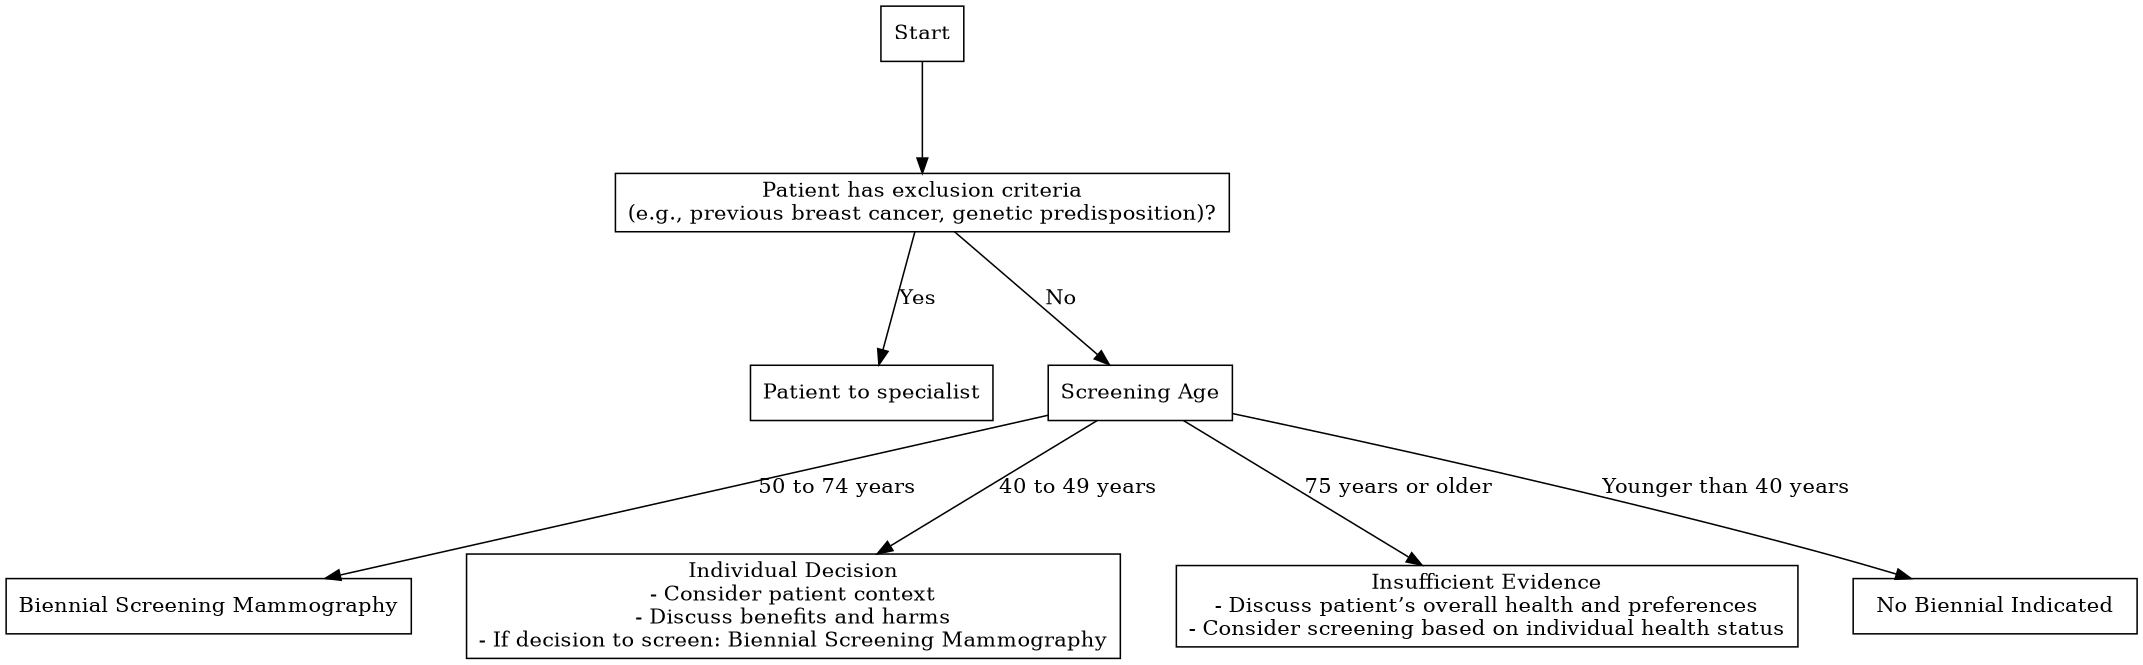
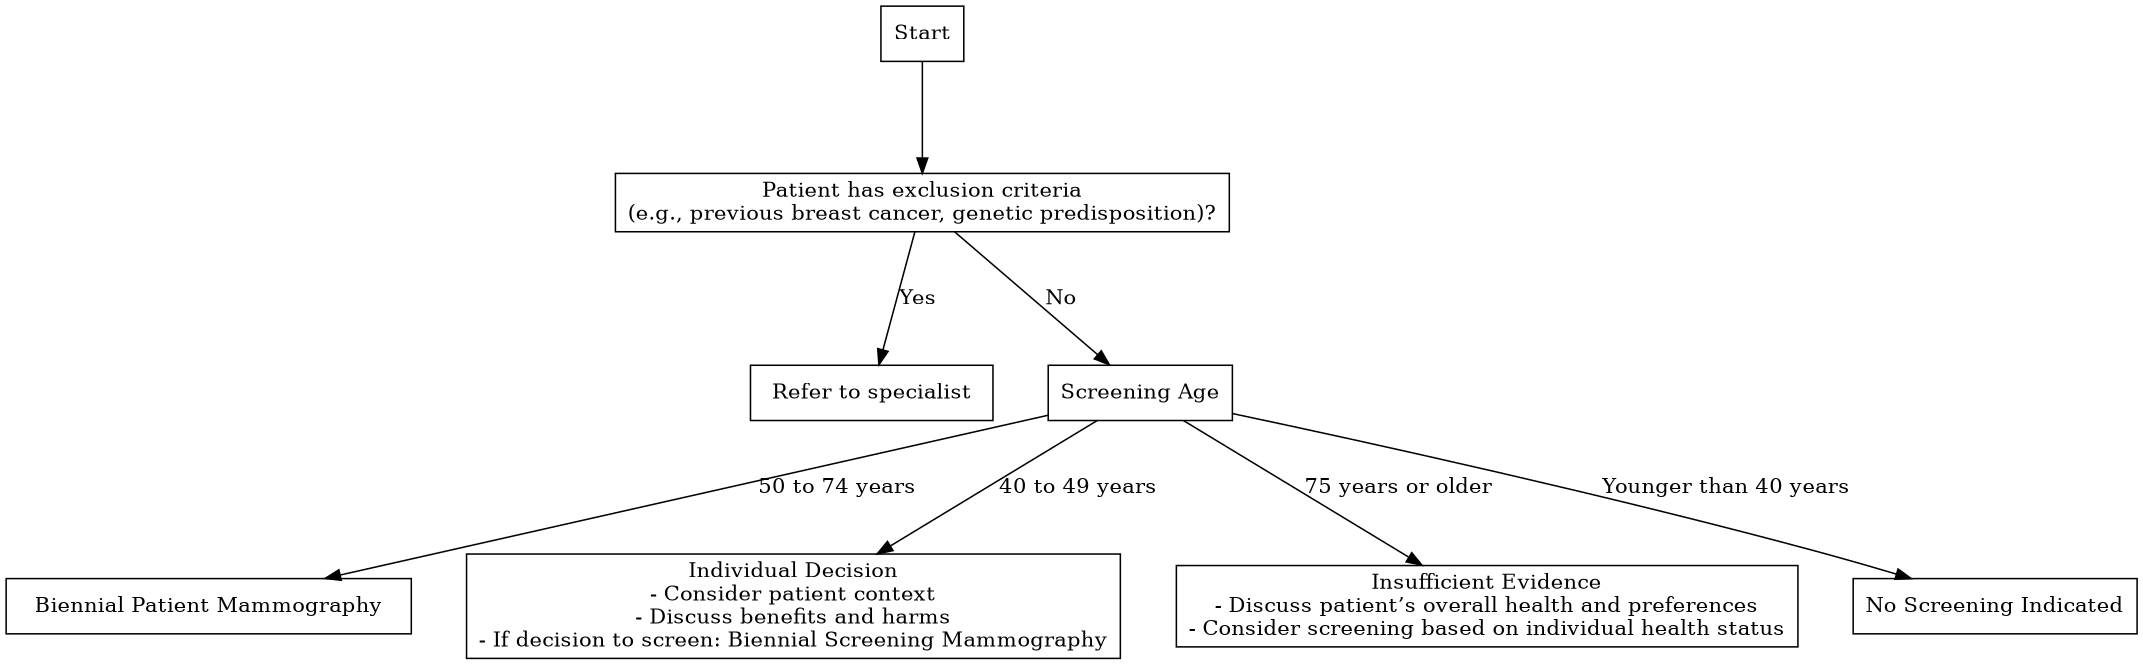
node "Patient to specialist": label "Patient to specialist" -> "Refer to specialist"
node "Biennial Screening Mammography": label "Biennial Screening Mammography" -> "Biennial Patient Mammography"
node "No Biennial Indicated": label "No Biennial Indicated" -> "No Screening Indicated"
